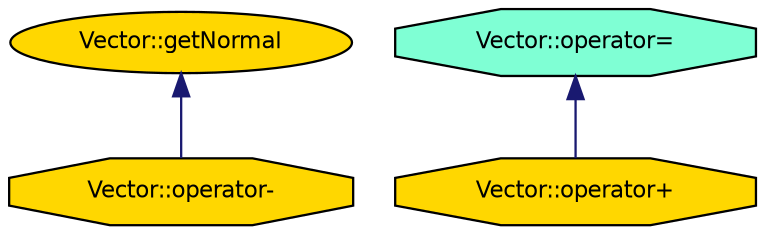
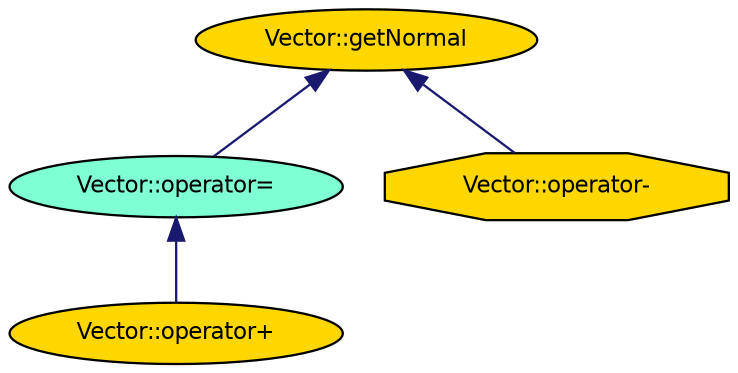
node "Vector::operator=": shape octagon -> ellipse
edge "Vector::operator=" -> "Vector::getNormal": added
node "Vector::operator+": shape octagon -> ellipse
